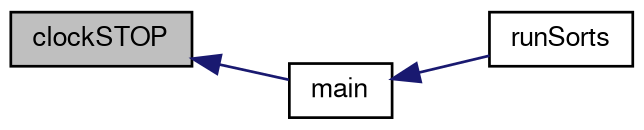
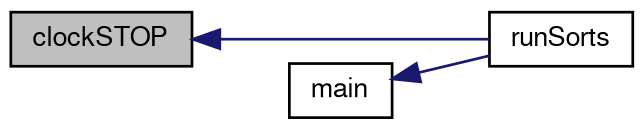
edge "main" -> "clockSTOP": now "runSorts" -> "clockSTOP"
